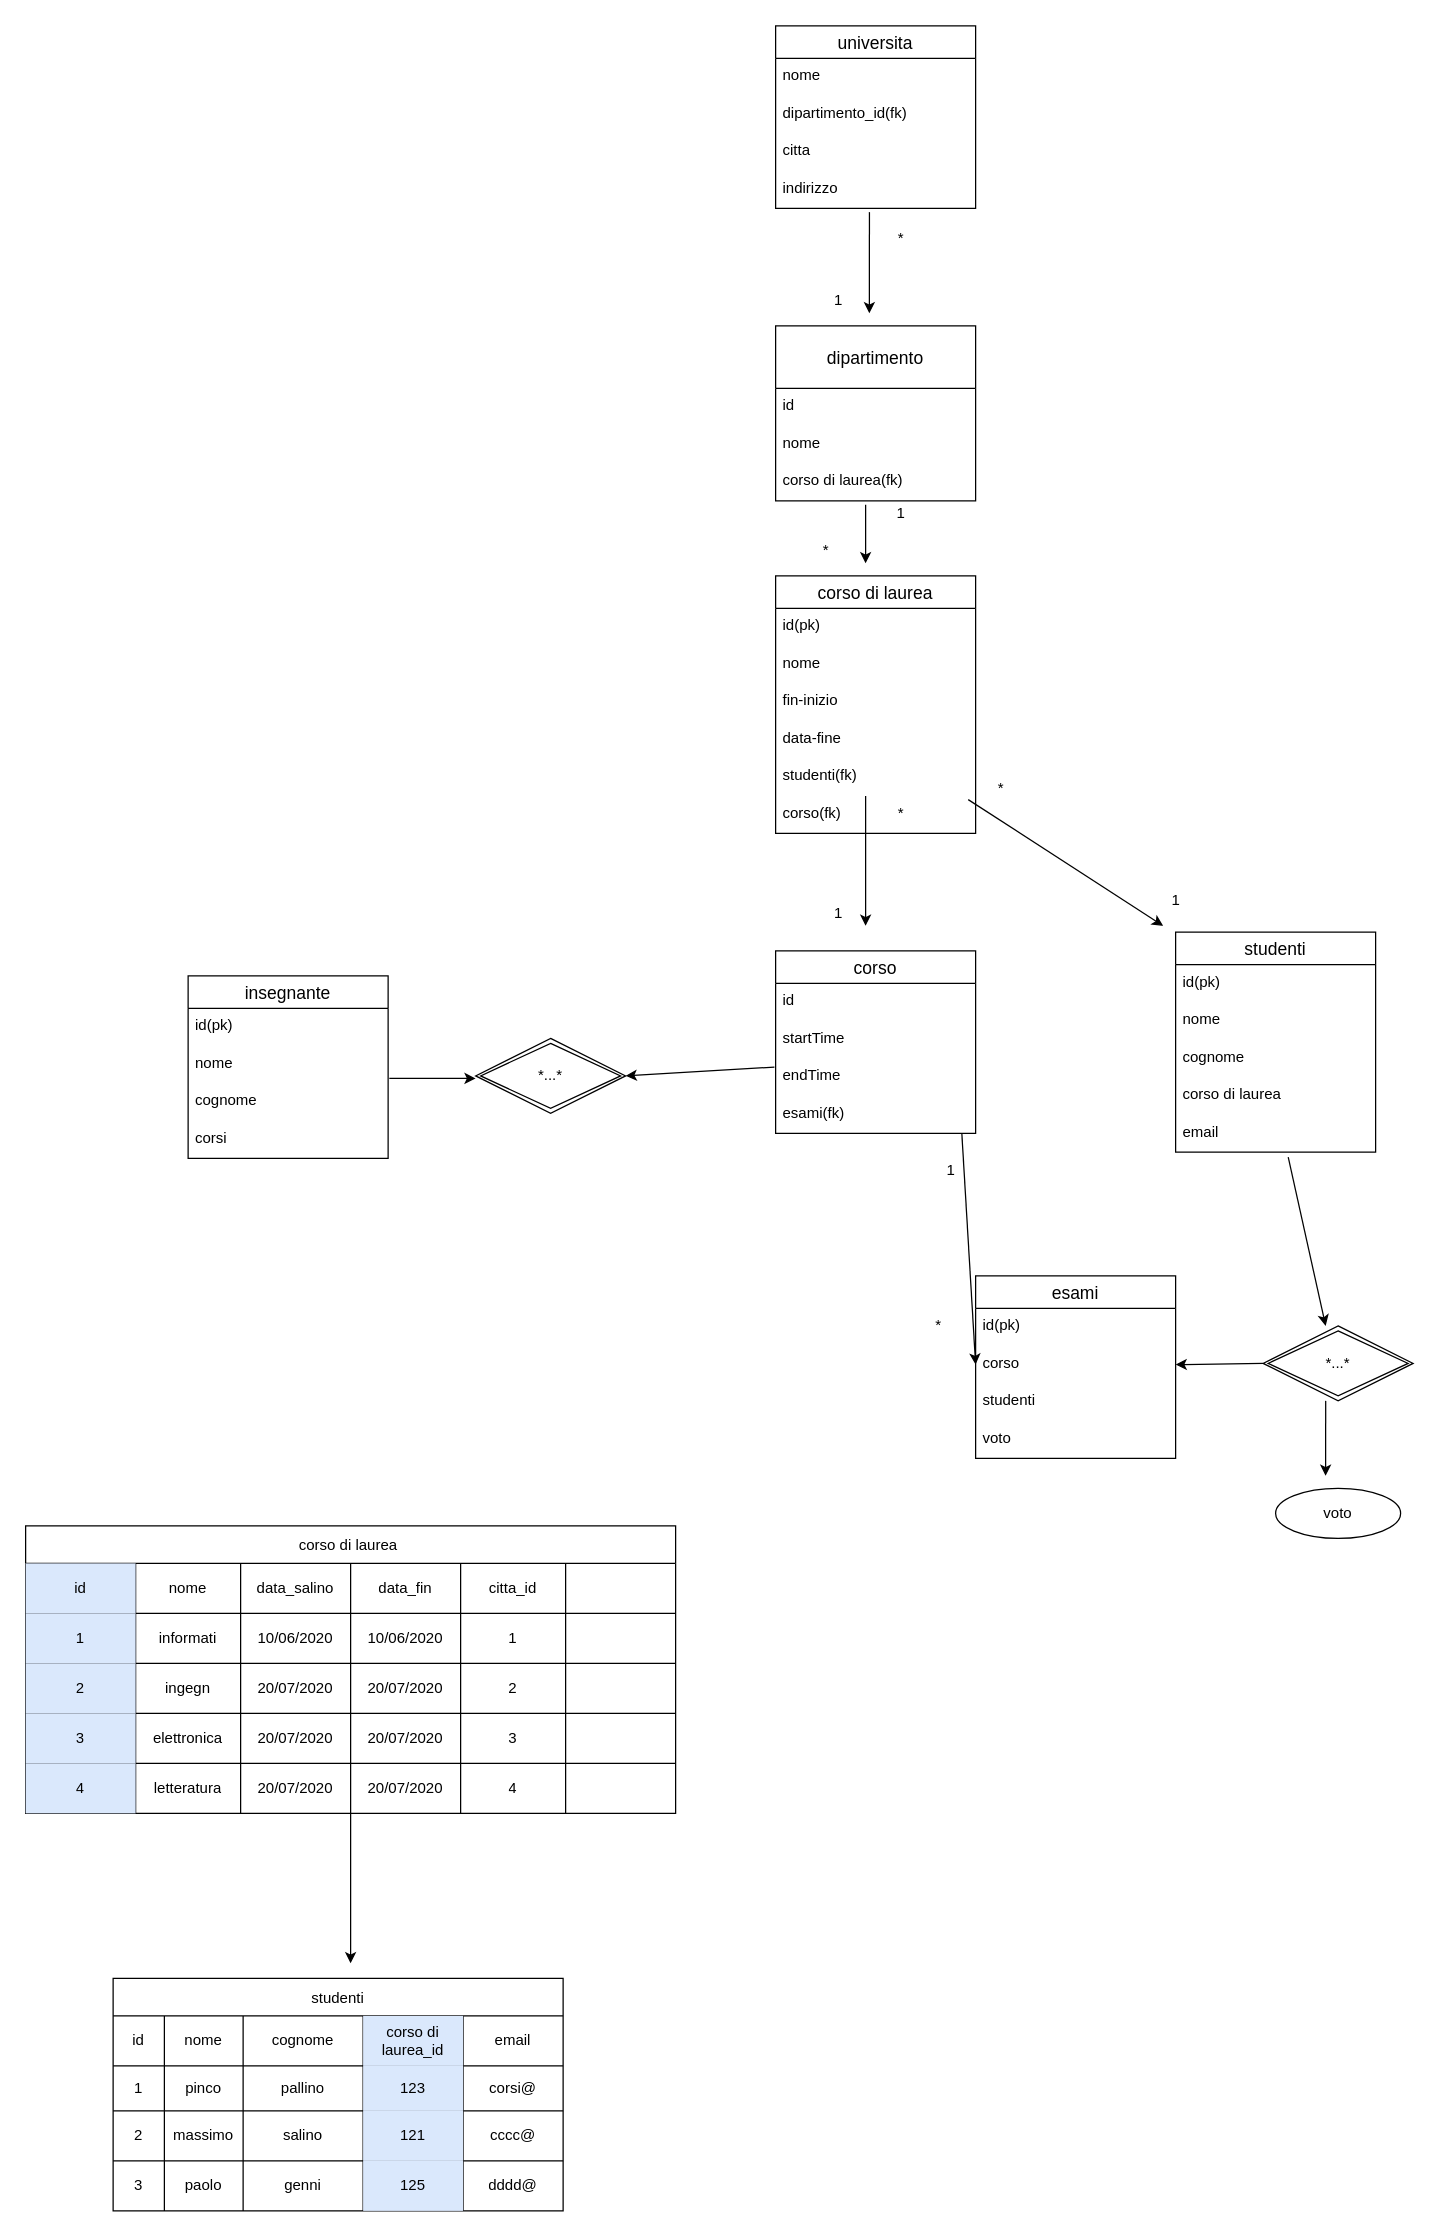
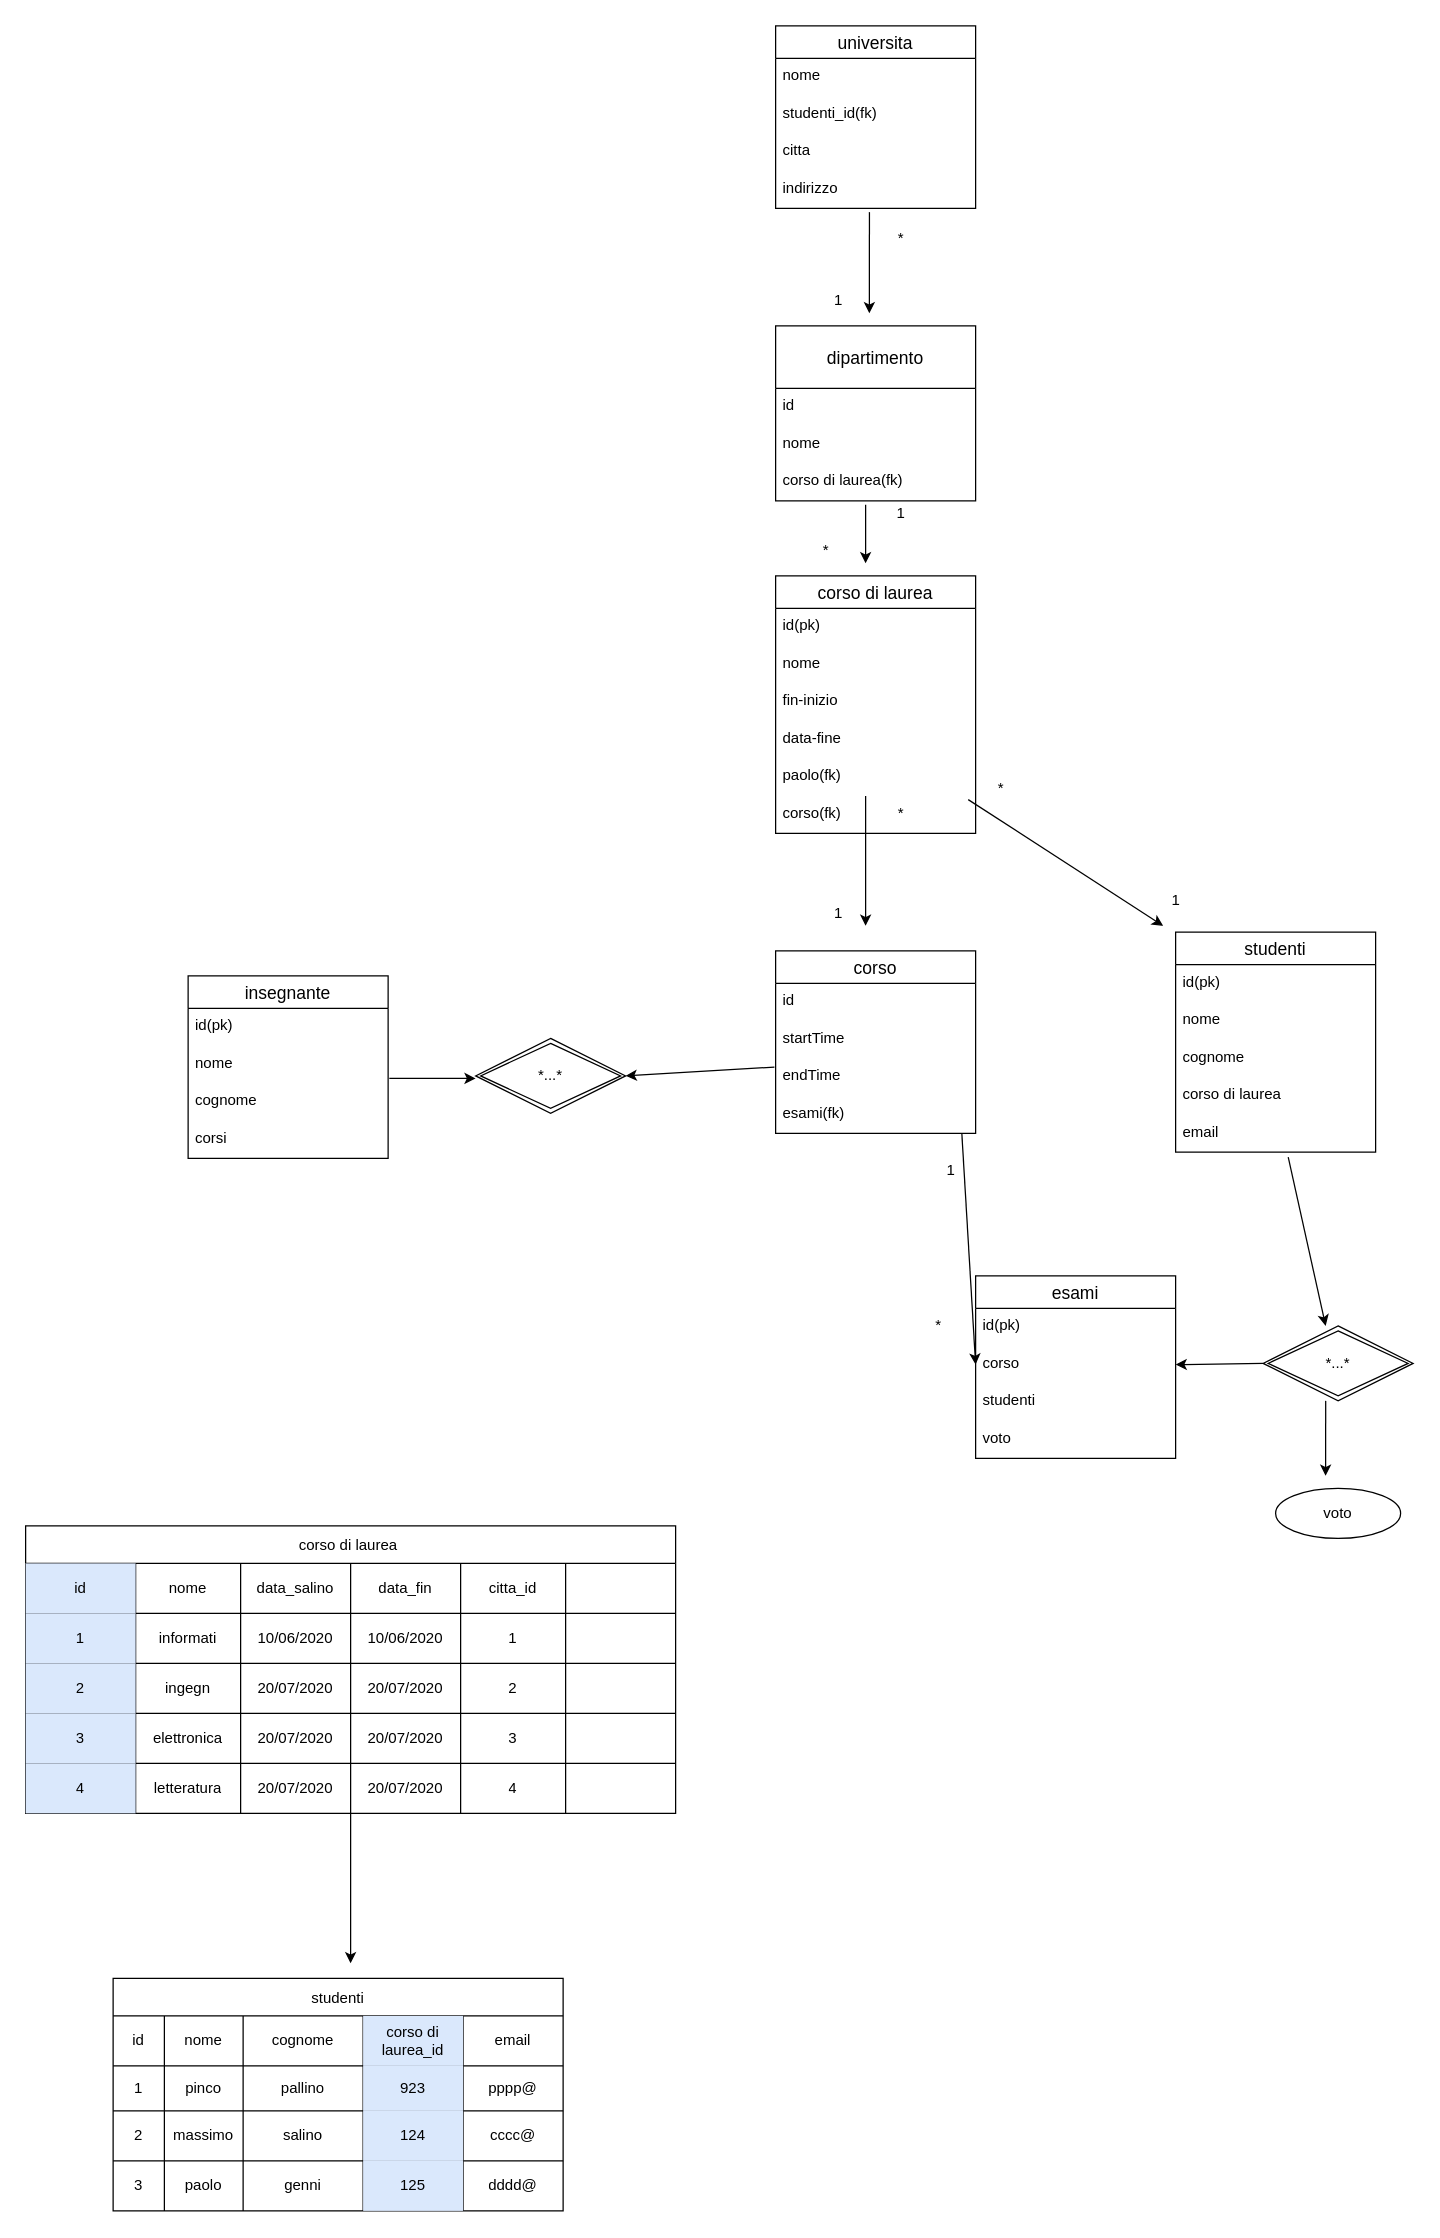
node "dipartimento_id(fk)": label "dipartimento_id(fk)" -> "studenti_id(fk)"
node "studenti(fk)": label "studenti(fk)" -> "paolo(fk)"
node "123": label "123" -> "923"
node "corsi@": label "corsi@" -> "pppp@"
node "121": label "121" -> "124"
